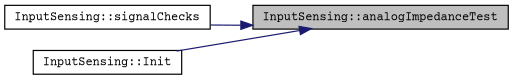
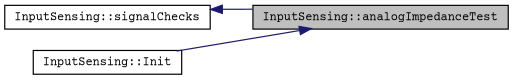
edge "InputSensing::signalChecks" -> "InputSensing::analogImpedanceTest": reversed
